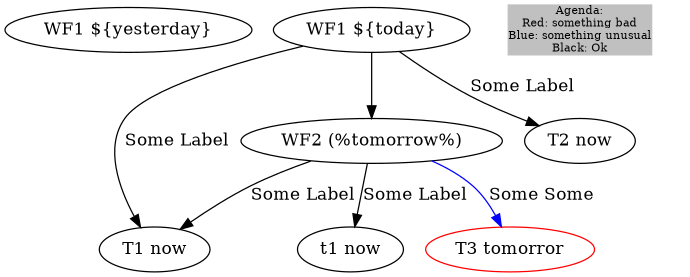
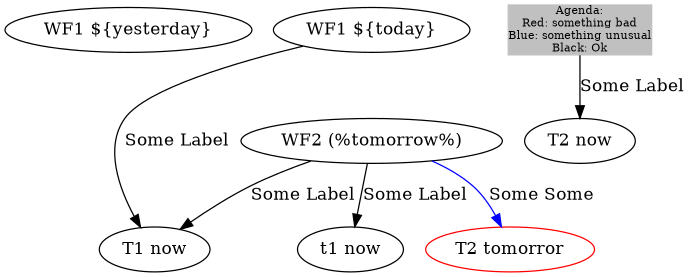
edge "WF1 ${today}" -> "WF2 (%tomorrow%)": removed
edge "WF1 ${today}" -> "T2 now": now "Agenda: Red: something bad Blue: something unusual Black: Ok" -> "T2 now"
node "T3 tomorror": label "T3 tomorror" -> "T2 tomorror"
